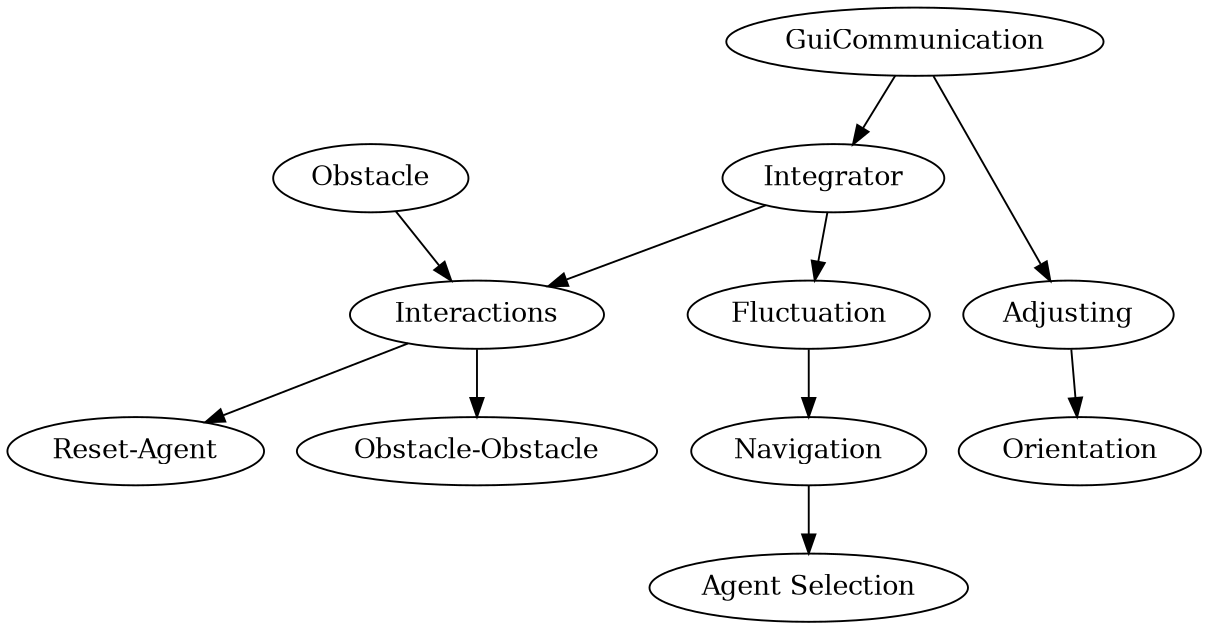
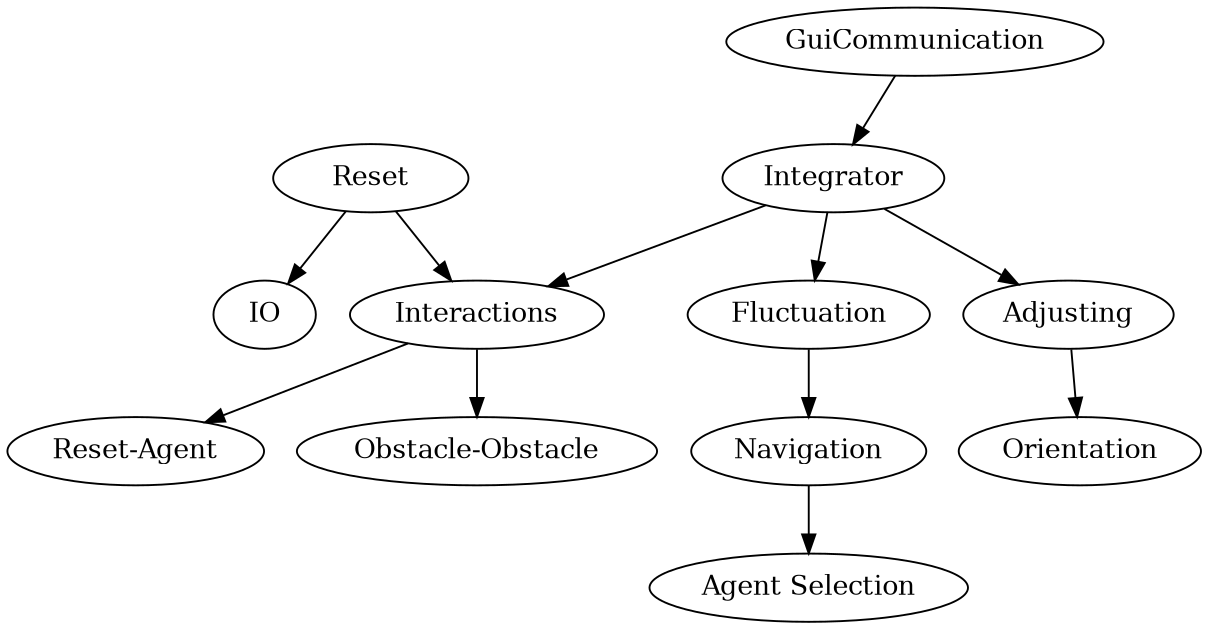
edge "GuiCommunication" -> "Adjusting": now "Integrator" -> "Adjusting"
node "Obstacle": label "Obstacle" -> "Reset"
node "IO": added
